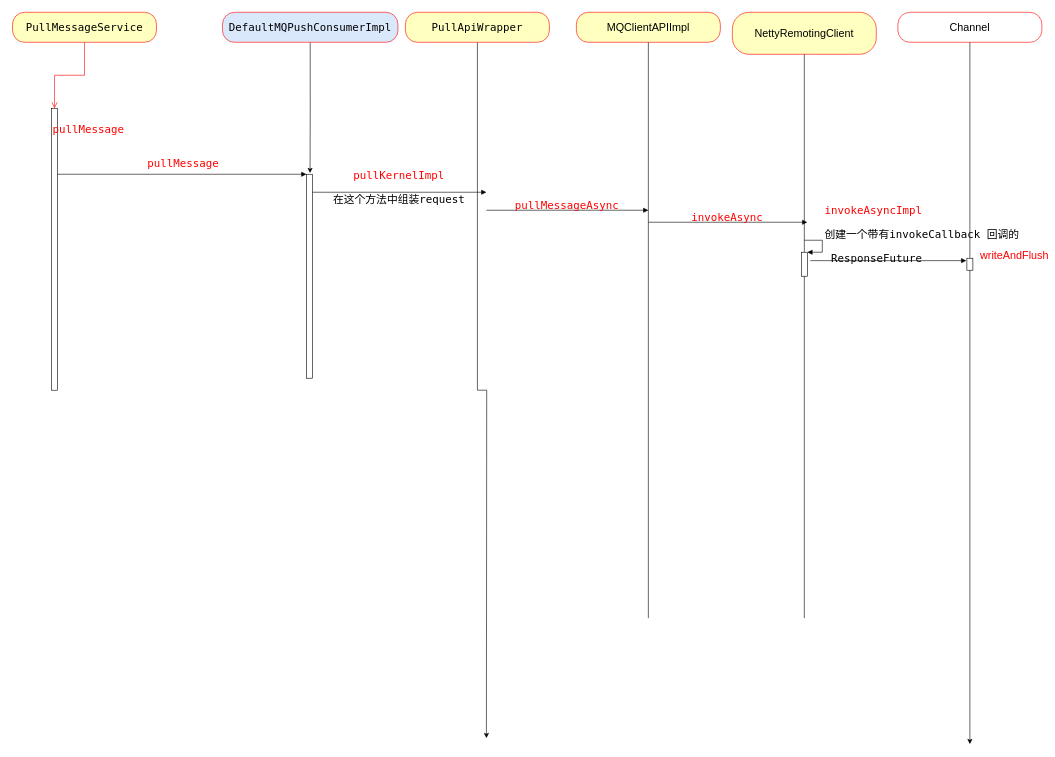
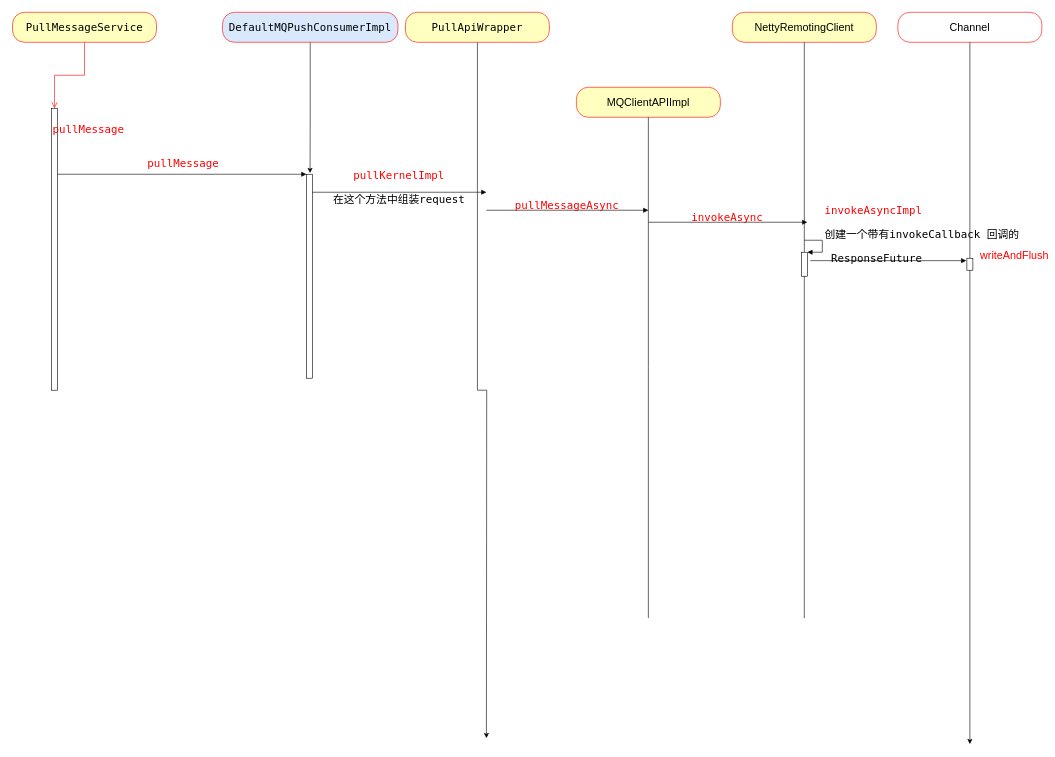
node "MQClientAPIImpl": moved (648, 27) -> (648, 102)
node "NettyRemotingClient": size 144x42 -> 144x30
